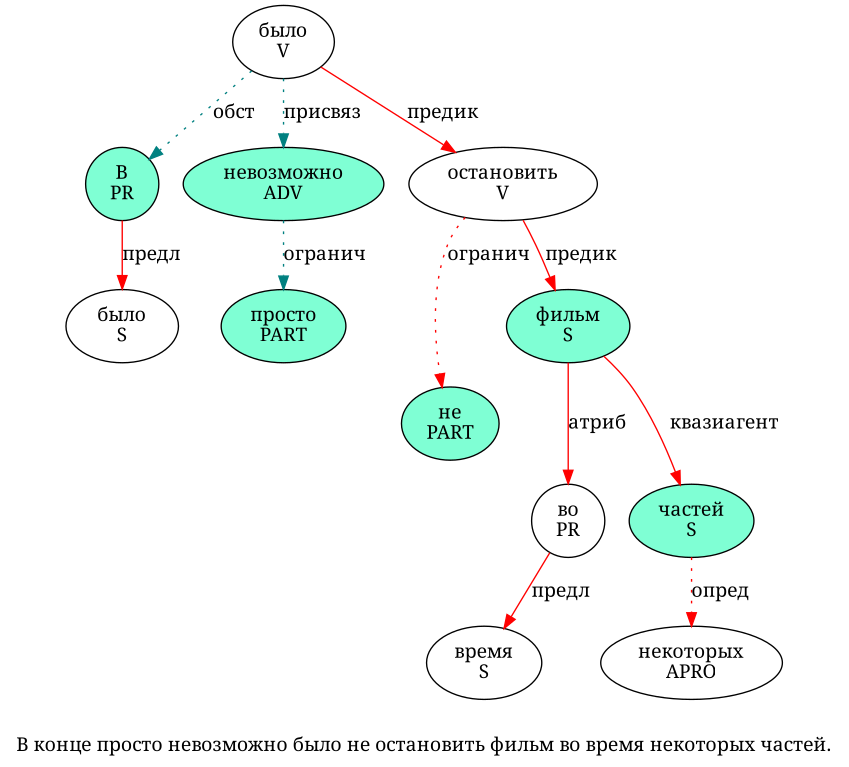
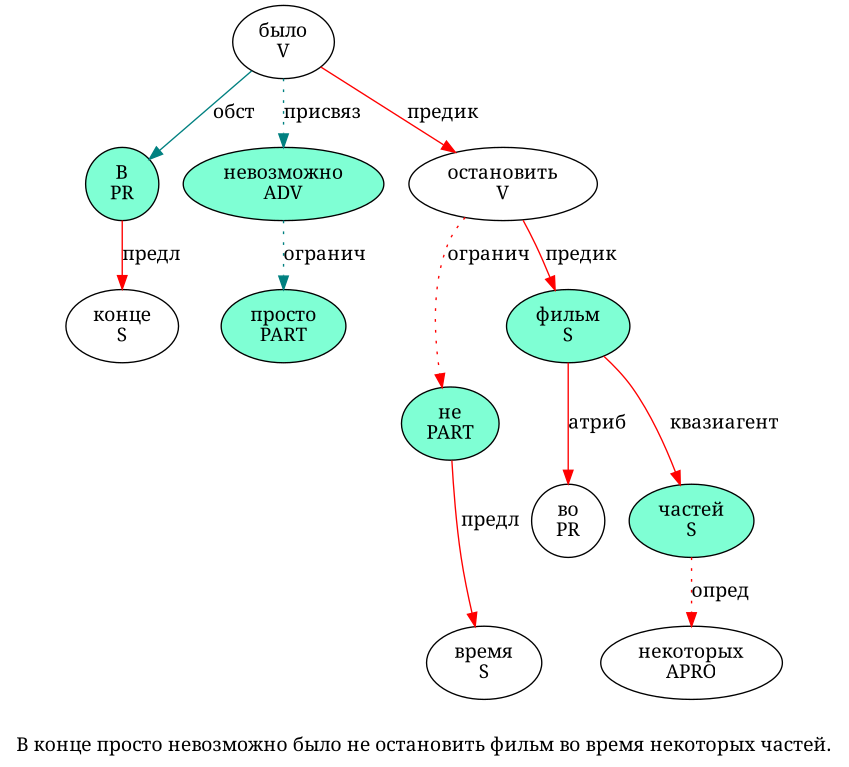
edge "было V" -> "В PR": style dotted -> solid
node "было S": label "было S" -> "конце S"
edge "во PR" -> "время S": now "не PART" -> "время S"
